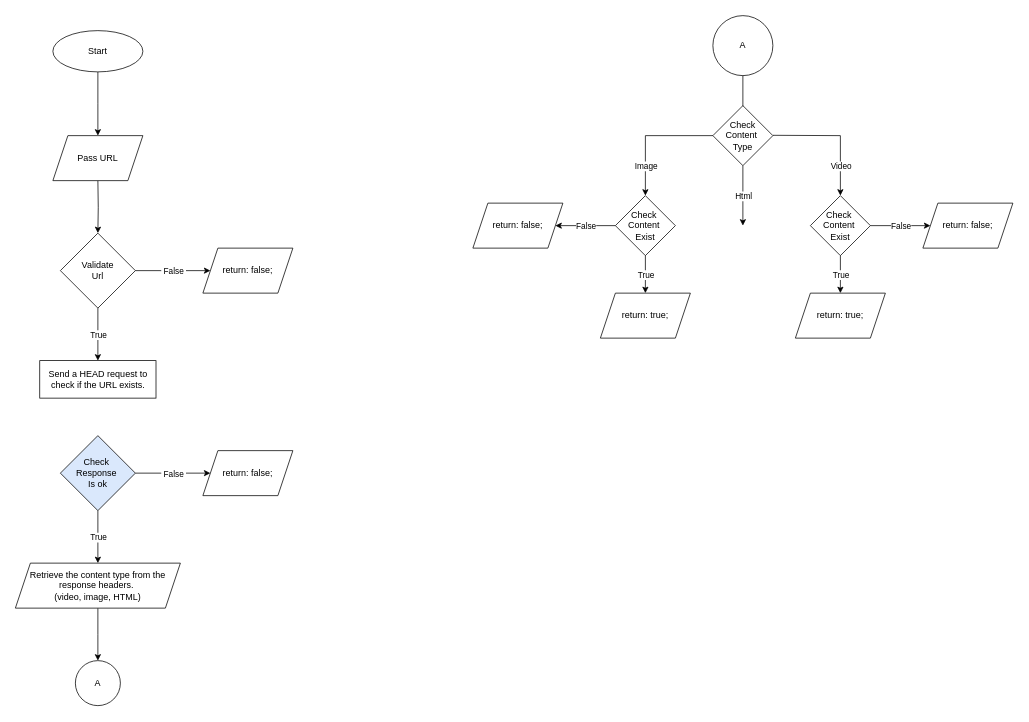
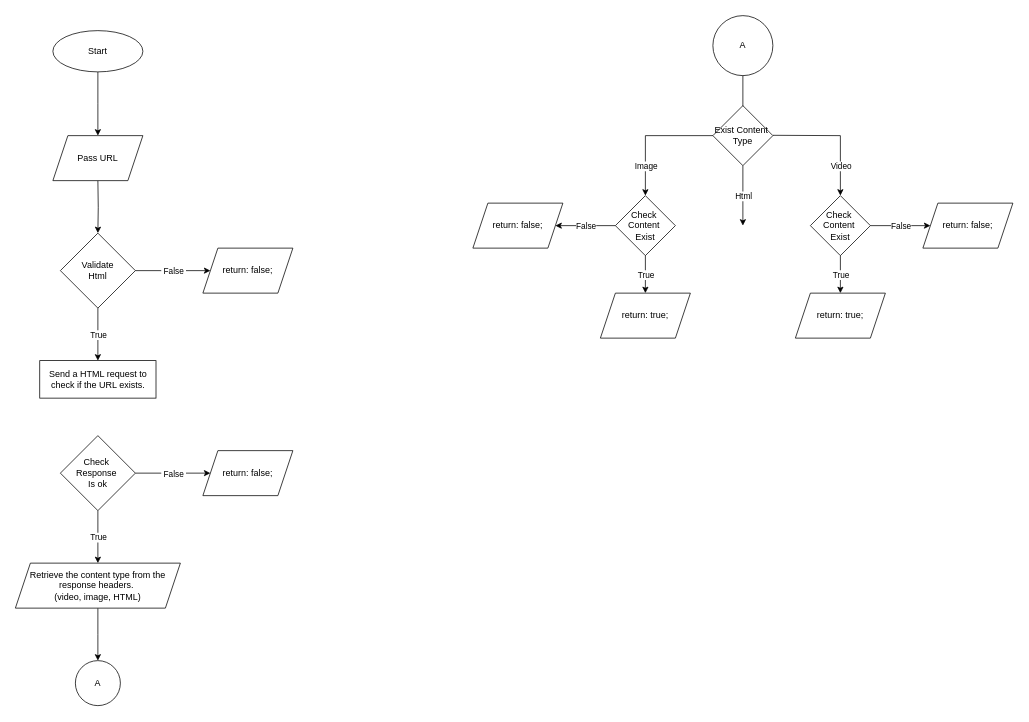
node "Check Content Type": label "Check Content Type" -> "Exist Content Type"
node "Validate Url": label "Validate Url" -> "Validate Html"
node "Send a HEAD request to check if the URL exists.": label "Send a HEAD request to check if the URL exists." -> "Send a HTML request to check if the URL exists."
node "Check Response Is ok": fillcolor #dae8fc -> #ffffff
